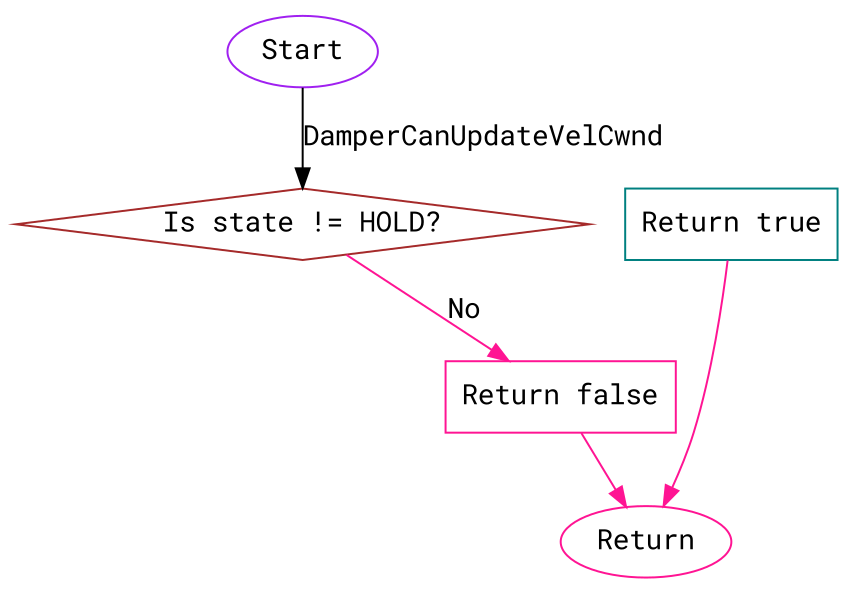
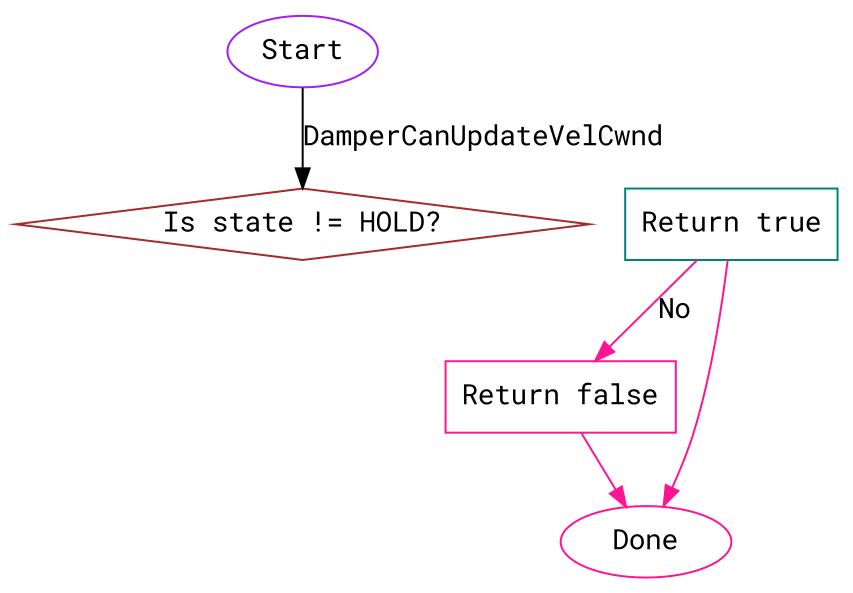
edge "Is state != HOLD?" -> "Return false": now "Return true" -> "Return false"
node "Return": label "Return" -> "Done"
